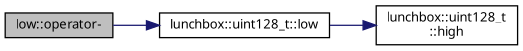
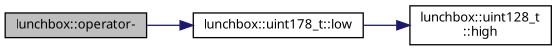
node "low::operator-": label "low::operator-" -> "lunchbox::operator-"
node "lunchbox::uint128_t::low": label "lunchbox::uint128_t::low" -> "lunchbox::uint178_t::low"
